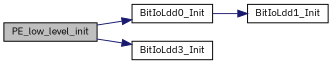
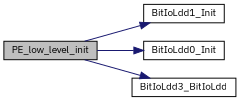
edge "BitIoLdd0_Init" -> "BitIoLdd1_Init": now "PE_low_level_init" -> "BitIoLdd1_Init"
node "BitIoLdd3_Init": label "BitIoLdd3_Init" -> "BitIoLdd3_BitIoLdd"
